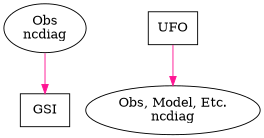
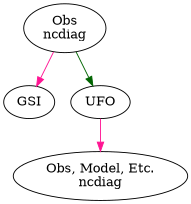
node "UFO": shape box -> ellipse
edge "Obs ncdiag" -> "UFO": added
node "GSI": shape box -> ellipse
